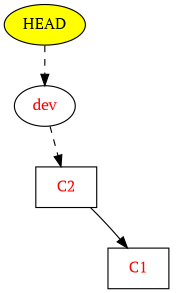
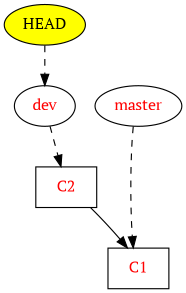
node "master": added
